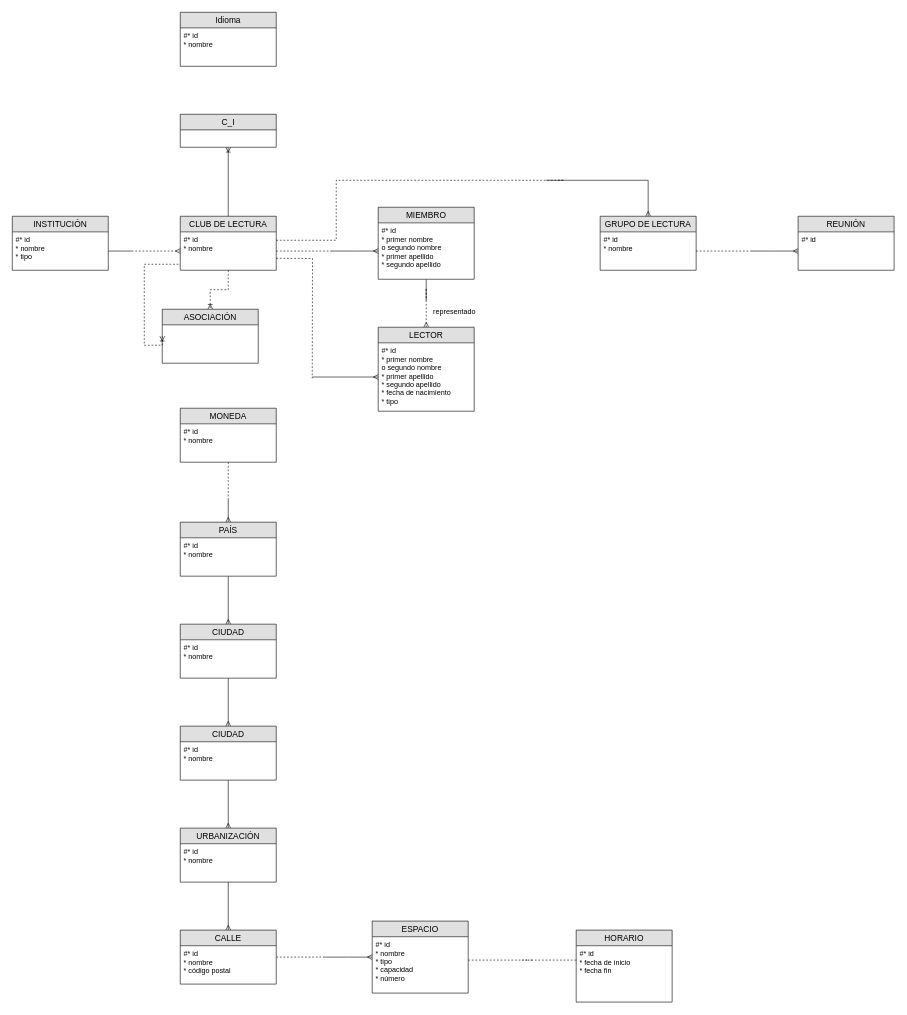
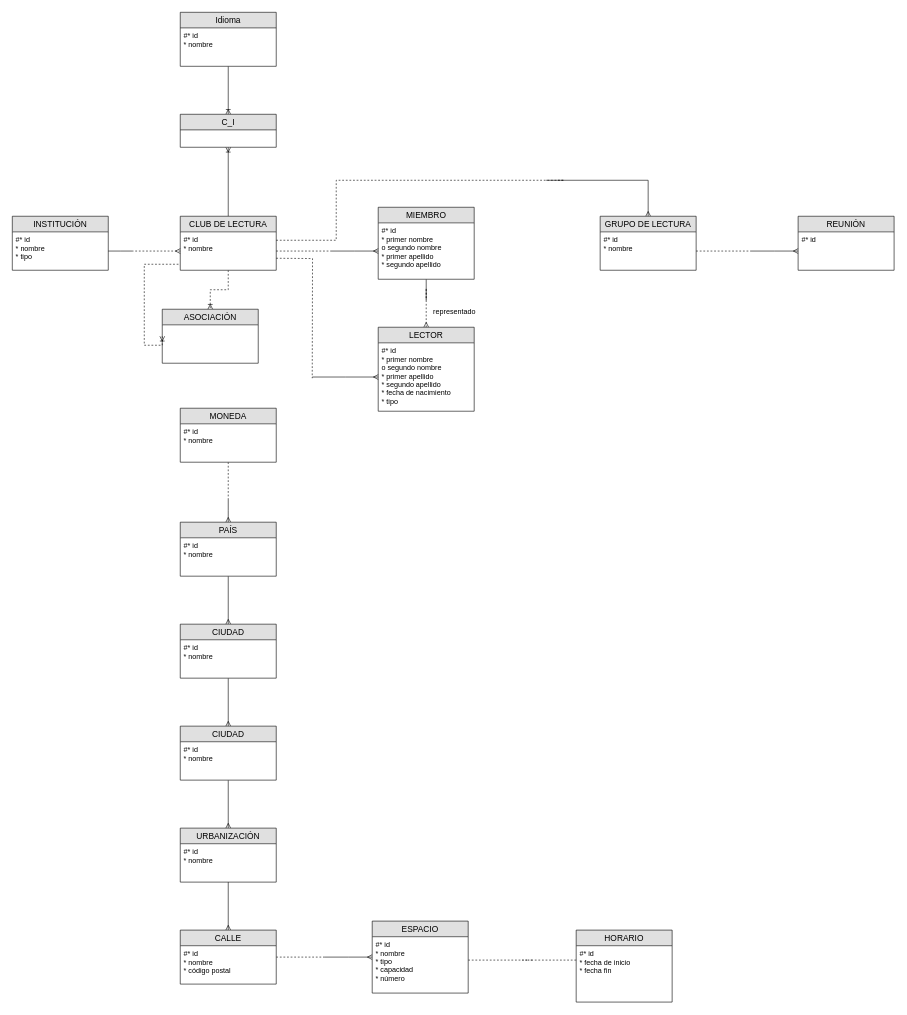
edge "Idioma" -> "C_I": added
